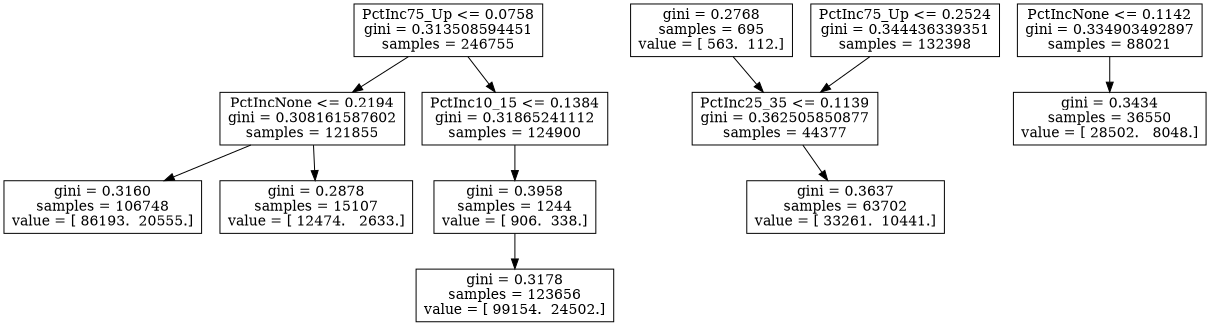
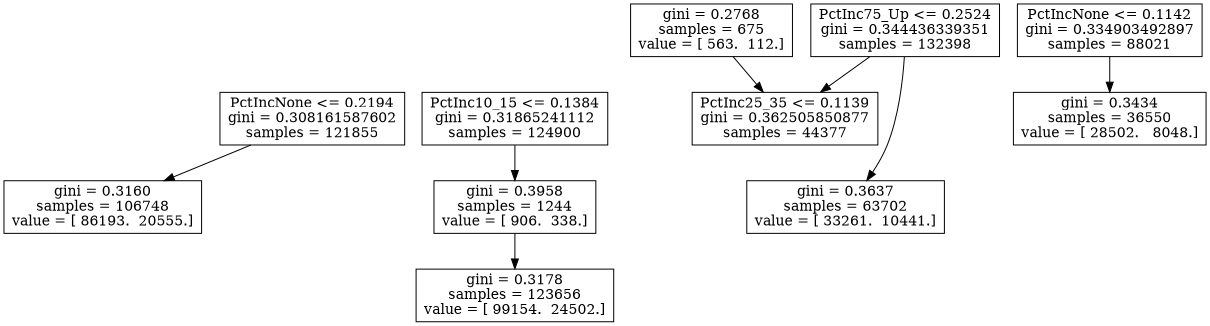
node "PctInc75_Up <= 0.0758 gini = 0.313508594451 samples = 246755": removed
node "gini = 0.2768 samples = 695 value = [ 563.  112.]": label "gini = 0.2768 samples = 695 value = [ 563.  112.]" -> "gini = 0.2768 samples = 675 value = [ 563.  112.]"
edge "PctInc25_35 <= 0.1139 gini = 0.362505850877 samples = 44377" -> "gini = 0.3637 samples = 63702 value = [ 33261.  10441.]": now "PctInc75_Up <= 0.2524 gini = 0.344436339351 samples = 132398" -> "gini = 0.3637 samples = 63702 value = [ 33261.  10441.]"
node "gini = 0.2878 samples = 15107 value = [ 12474.   2633.]": removed
